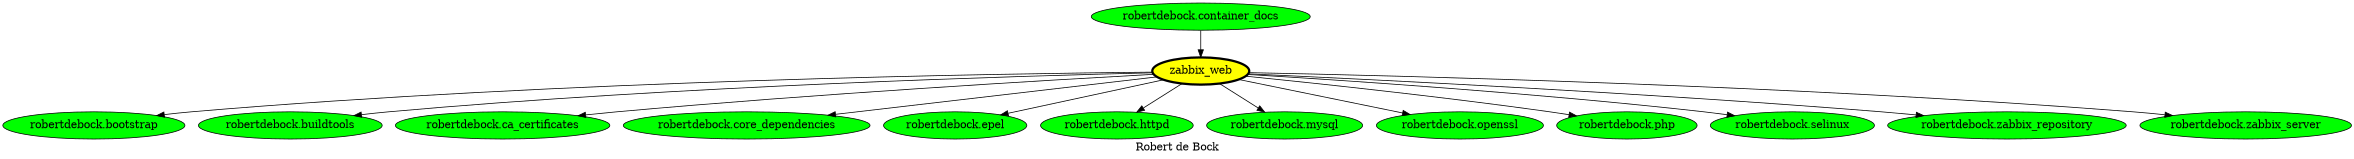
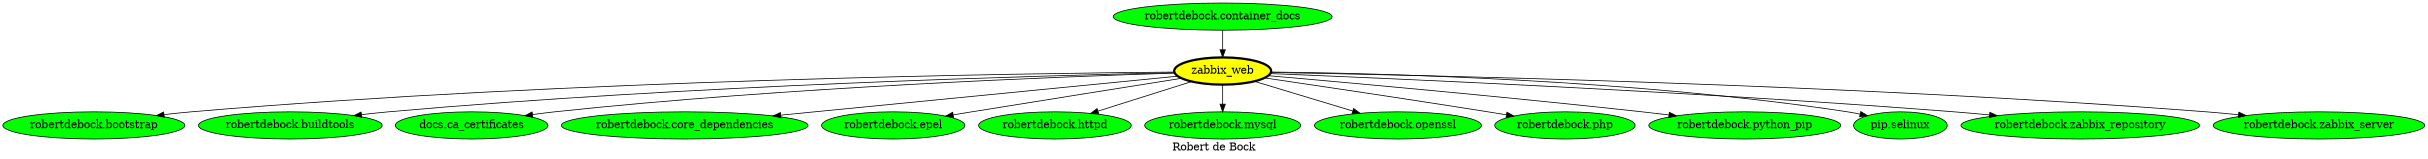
node "robertdebock.ca_certificates": label "robertdebock.ca_certificates" -> "docs.ca_certificates"
node "robertdebock.python_pip": added
node "robertdebock.selinux": label "robertdebock.selinux" -> "pip.selinux"
